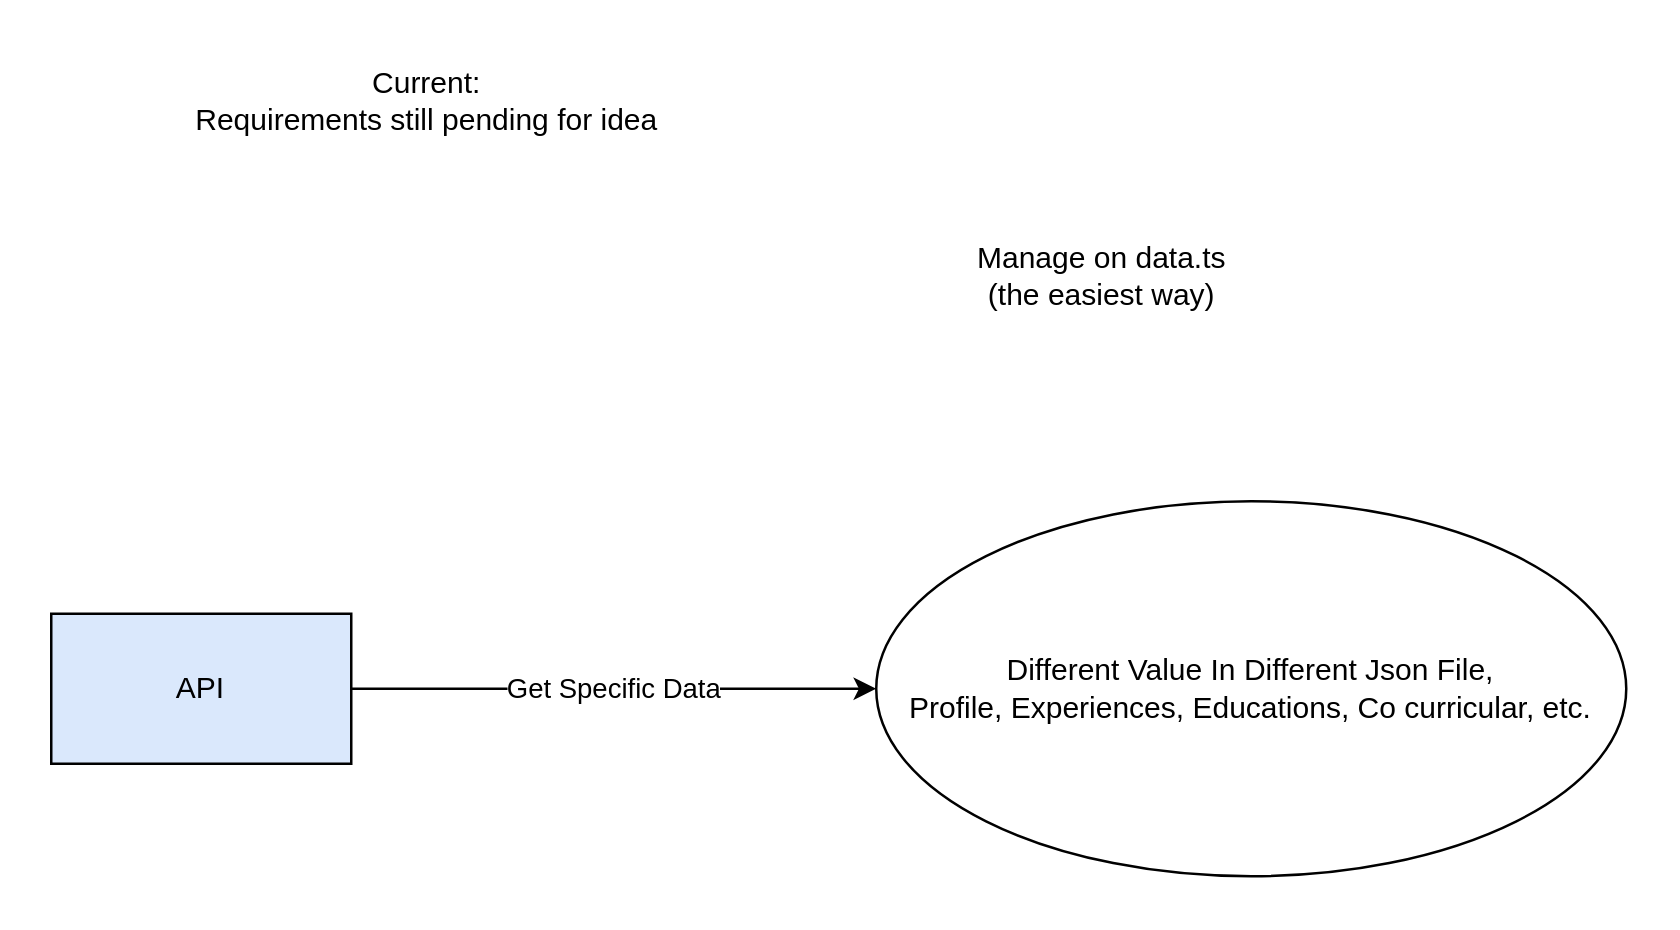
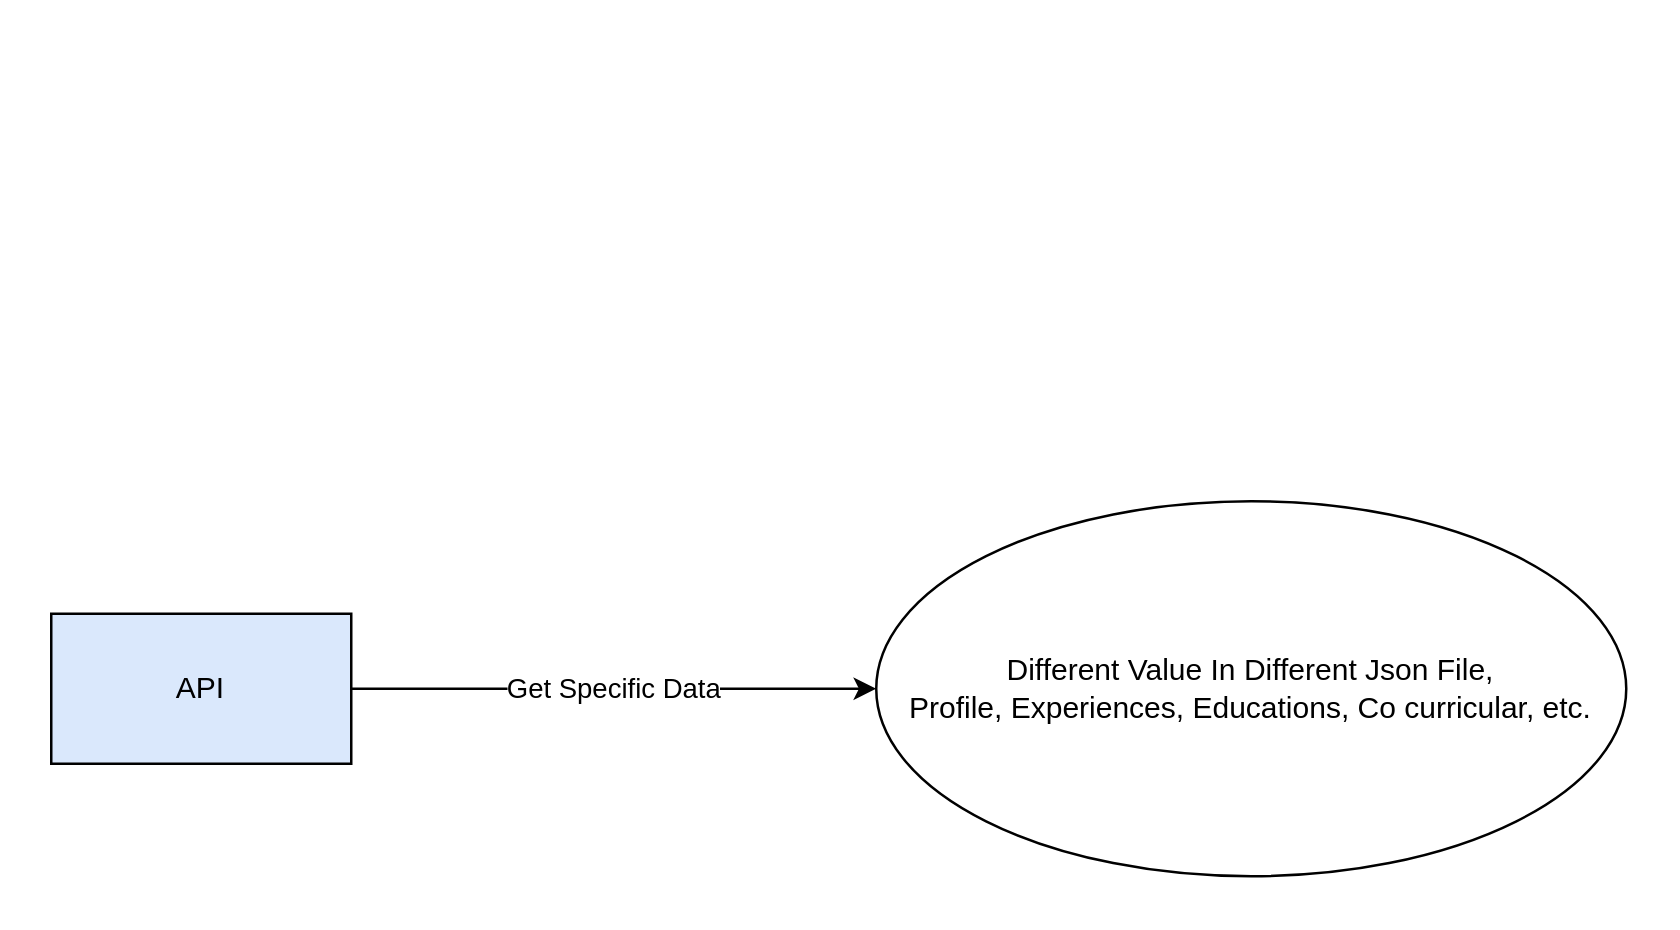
node "Current: Requirements still pending for idea": removed
node "Manage on data.ts (the easiest way)": removed
